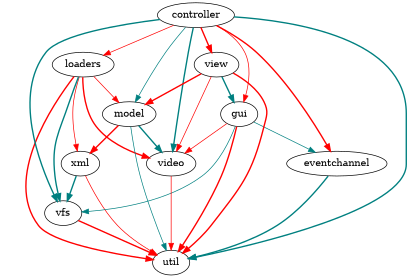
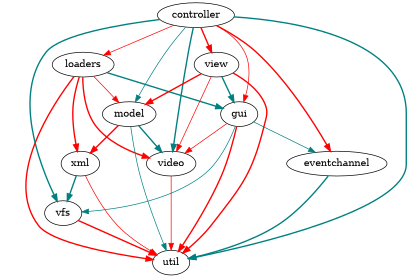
edge "loaders" -> "xml": style solid -> bold
edge "loaders" -> "vfs": now "loaders" -> "gui"
